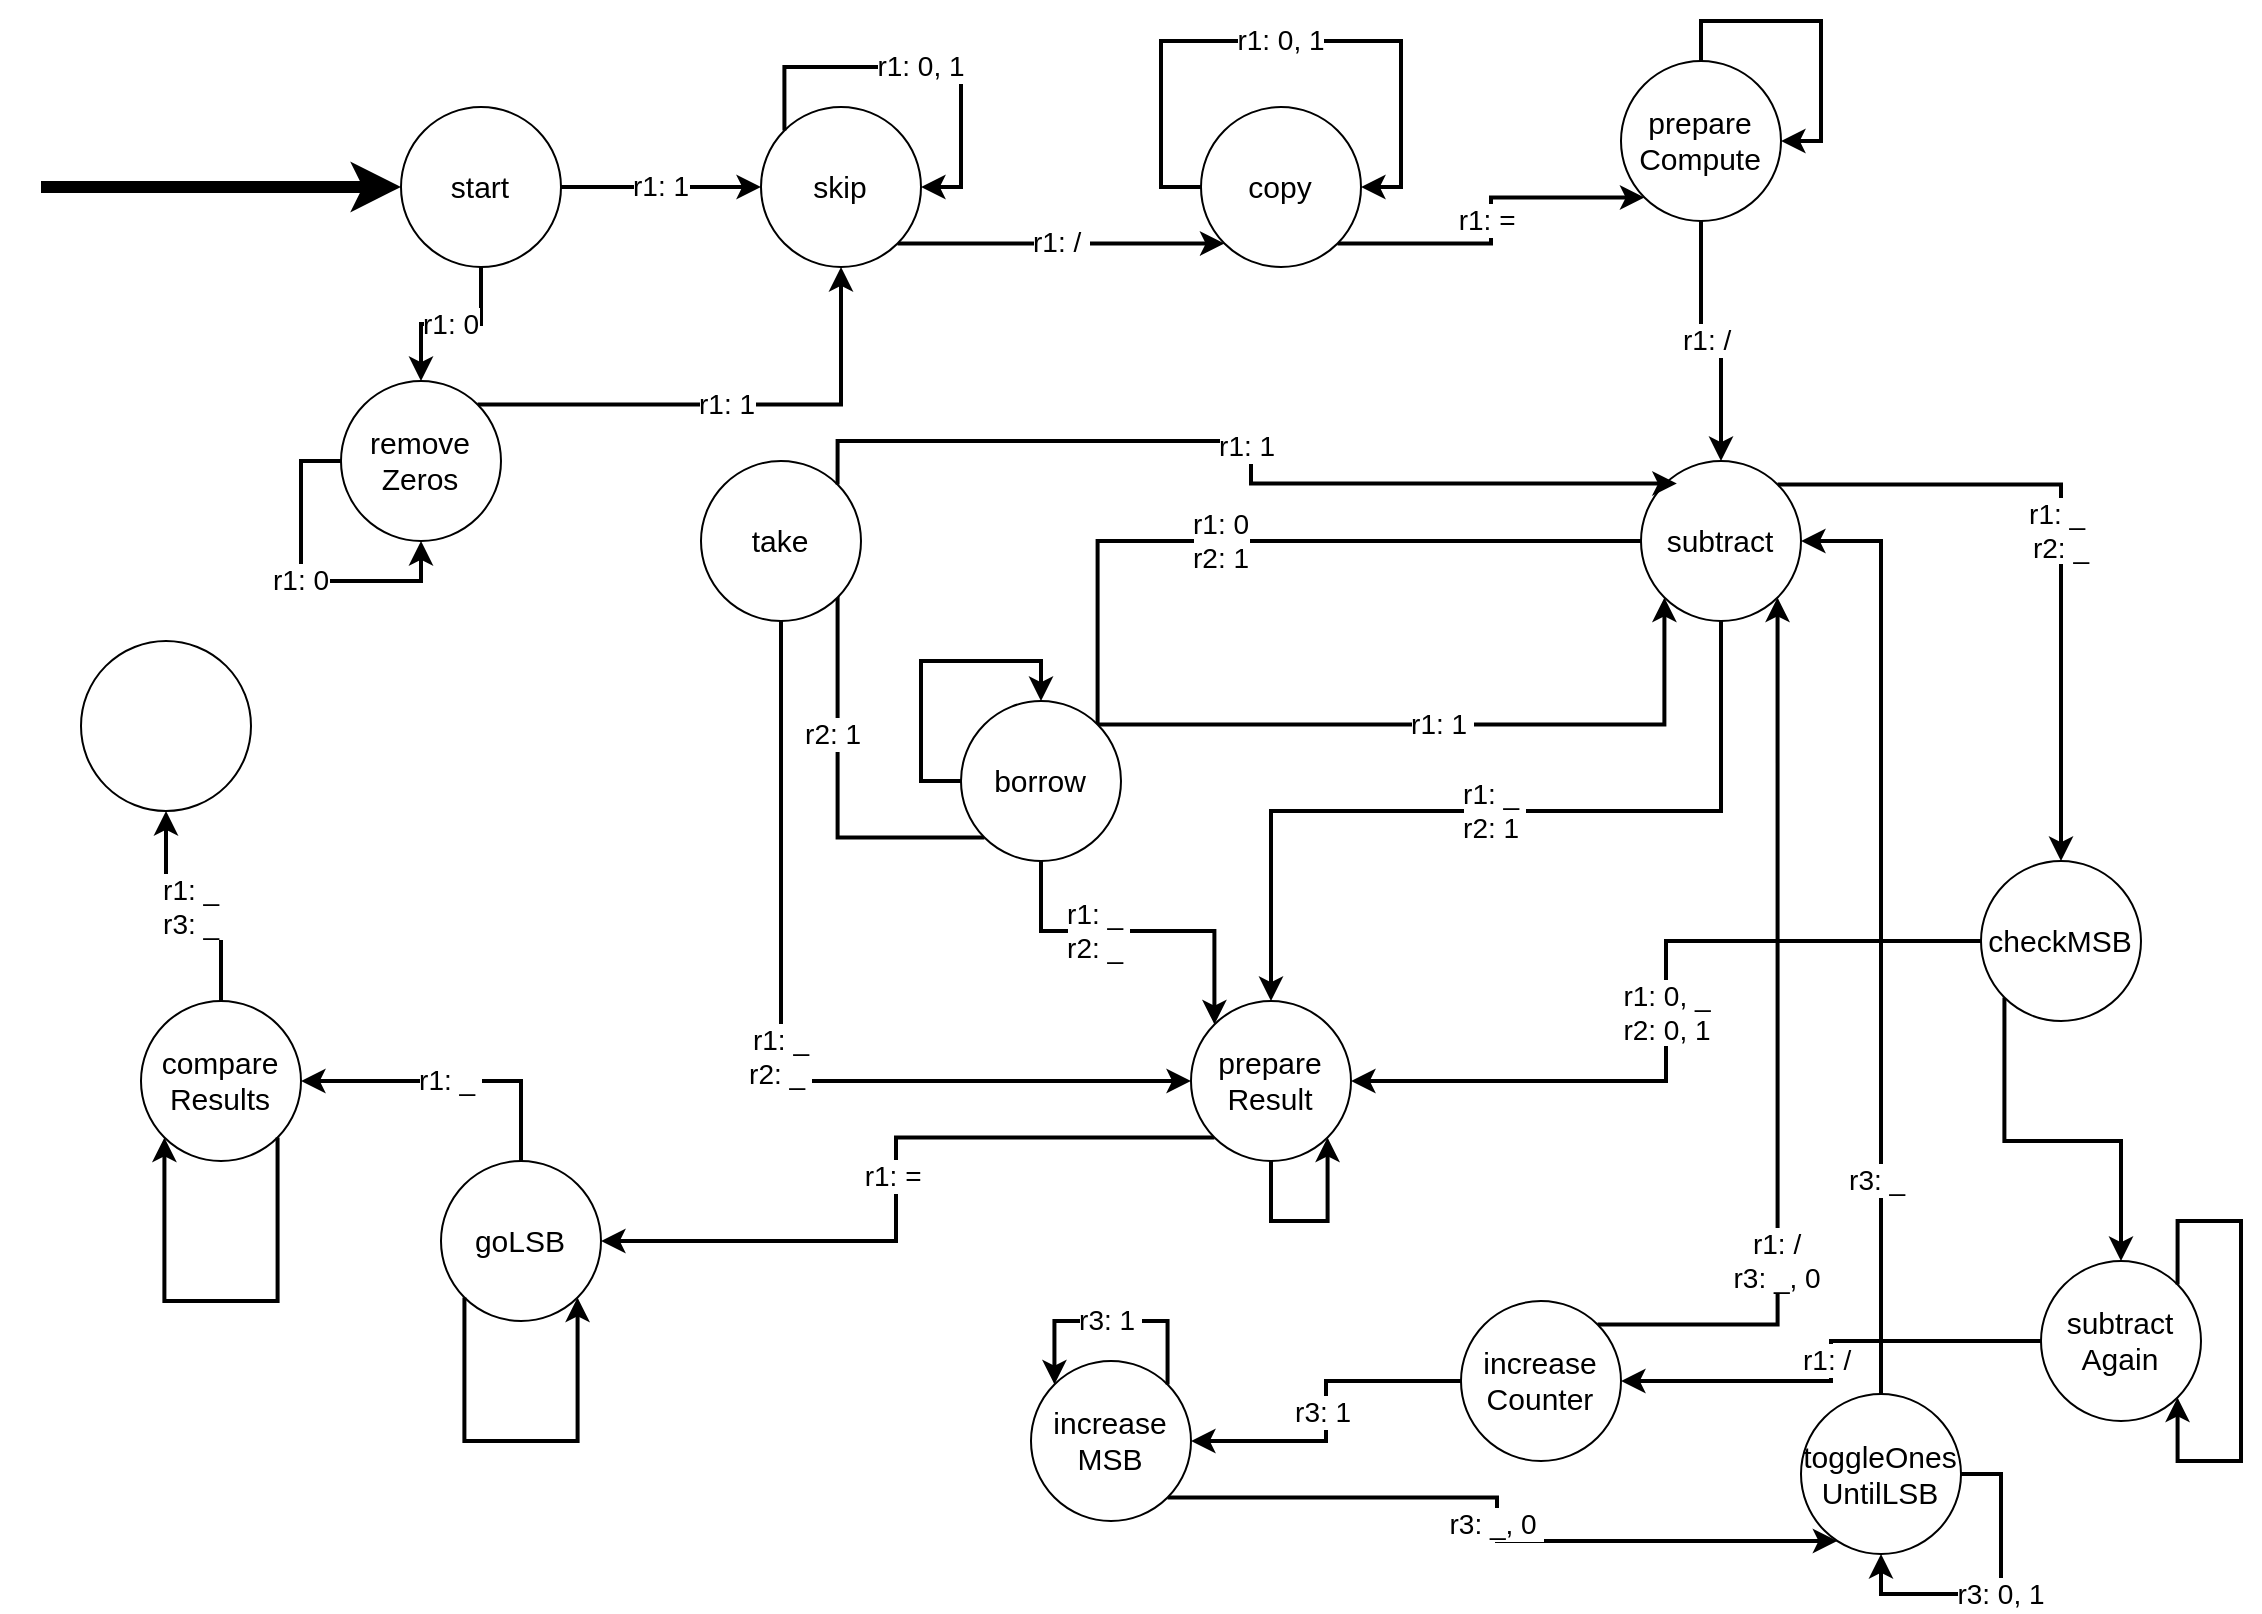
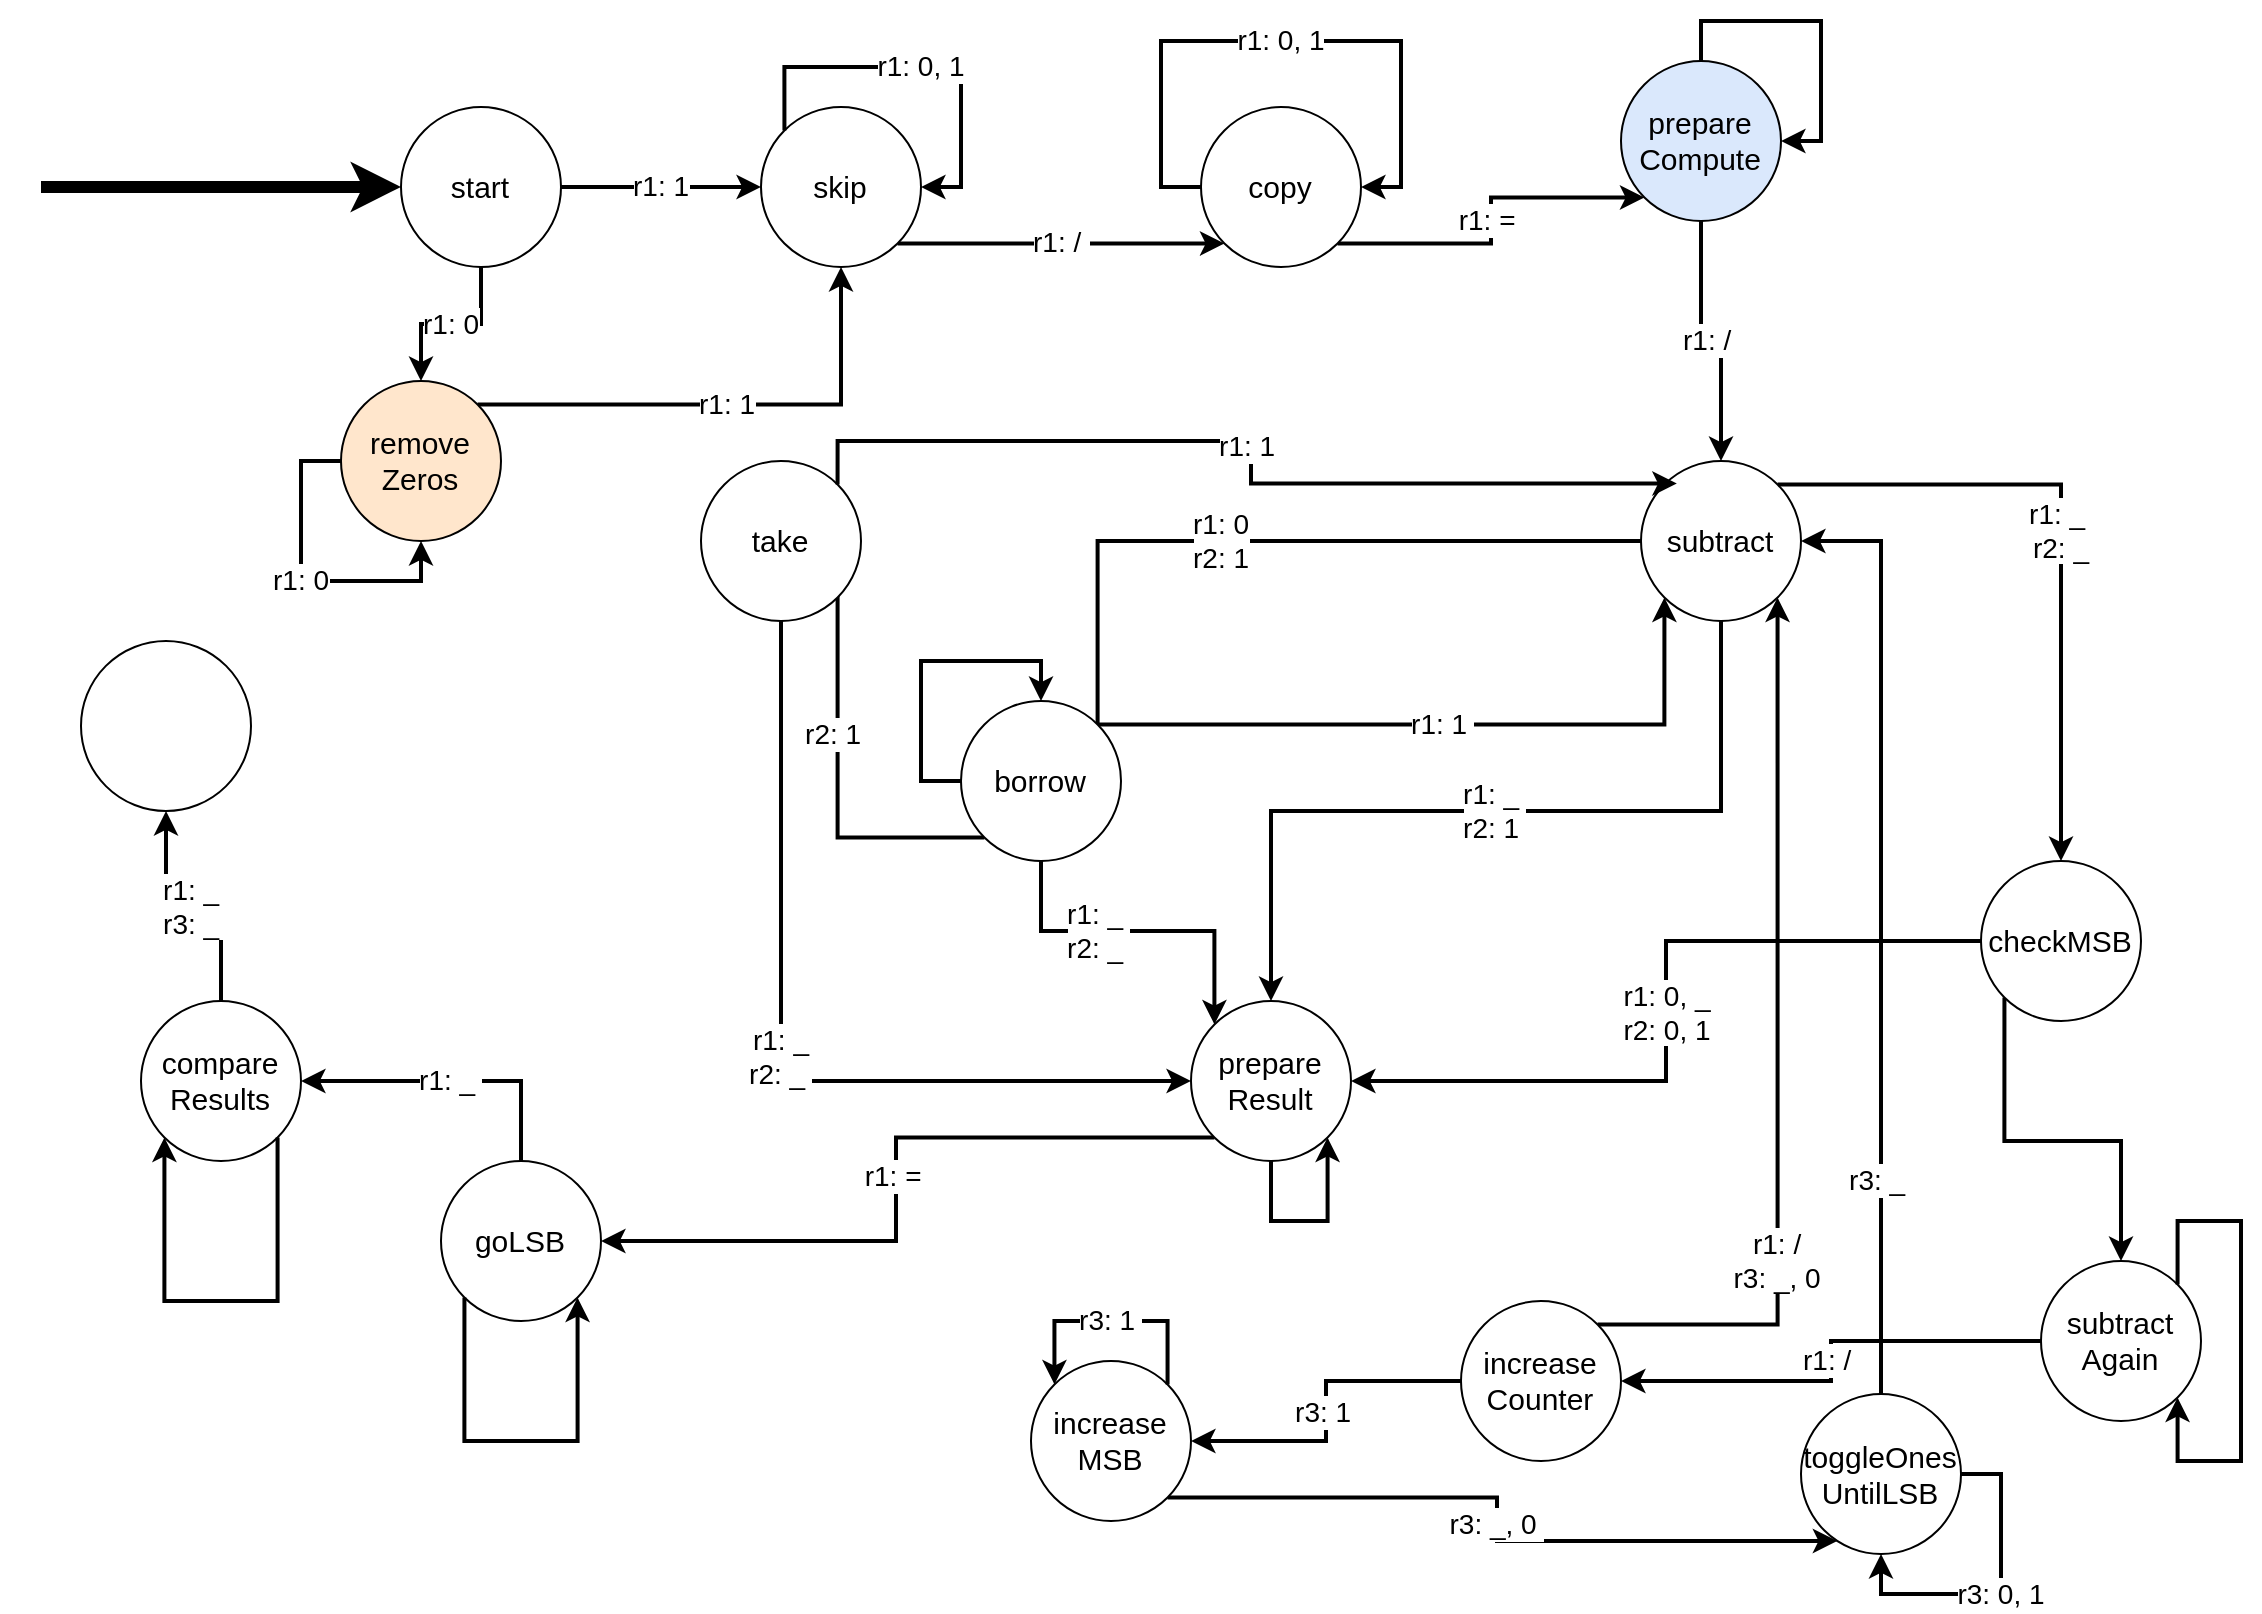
node "prepare Compute": fillcolor #ffffff -> #dae8fc
node "remove Zeros": fillcolor #ffffff -> #ffe6cc
